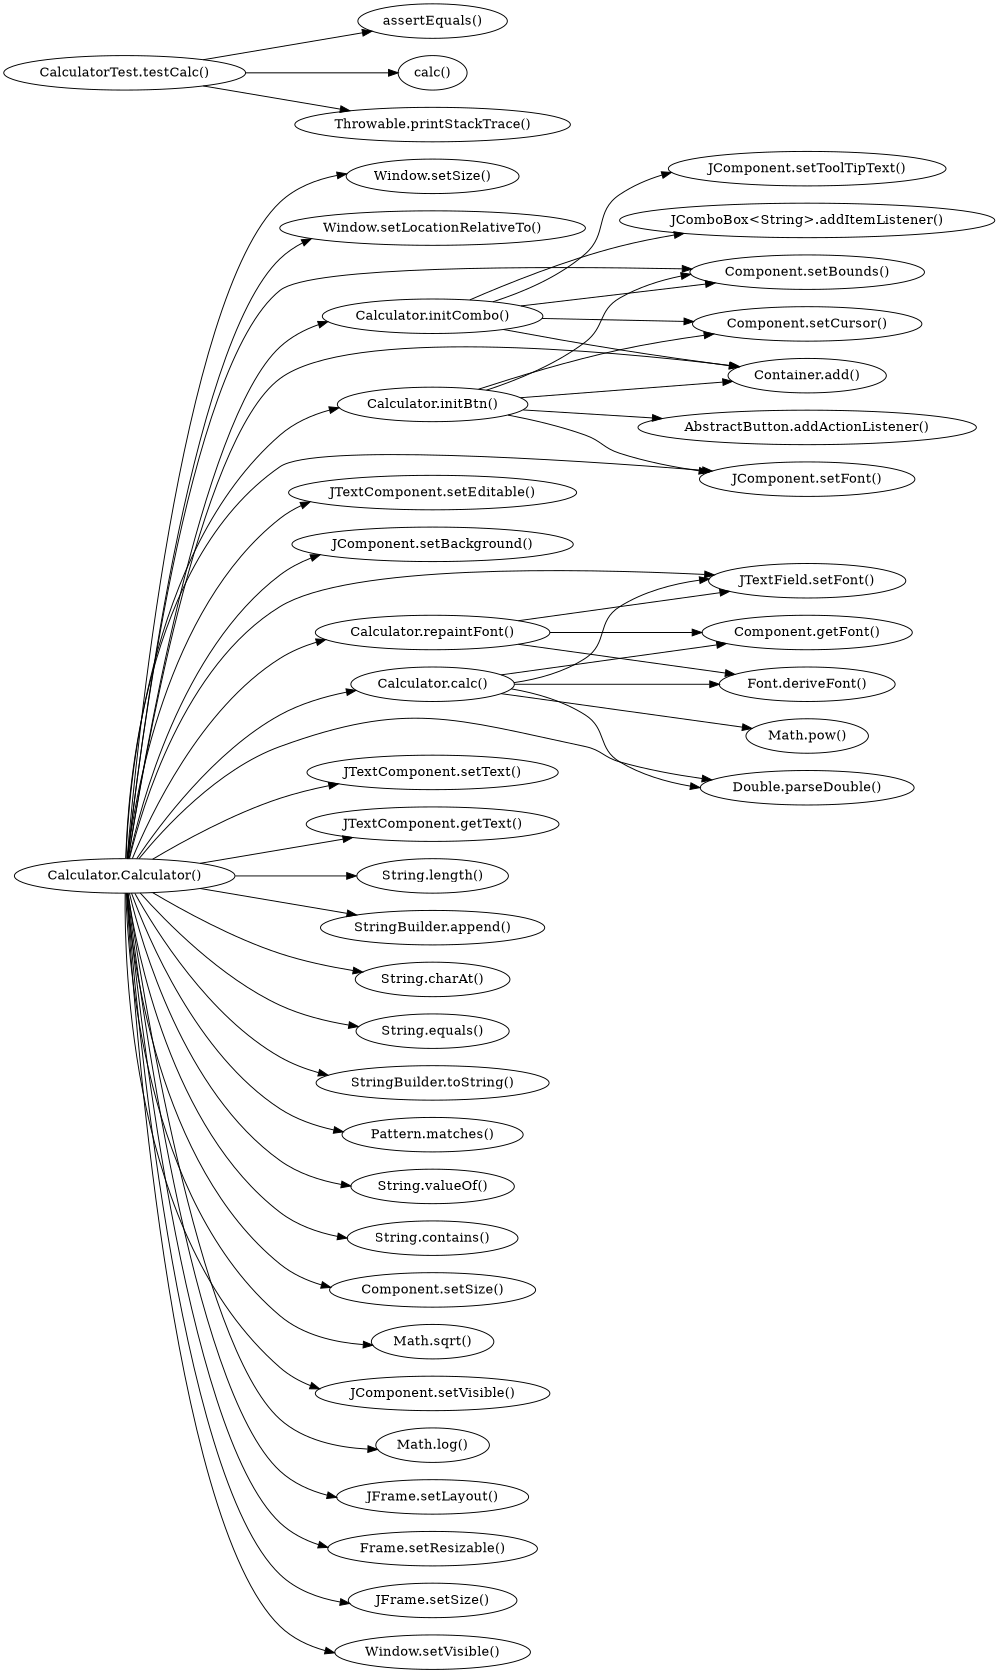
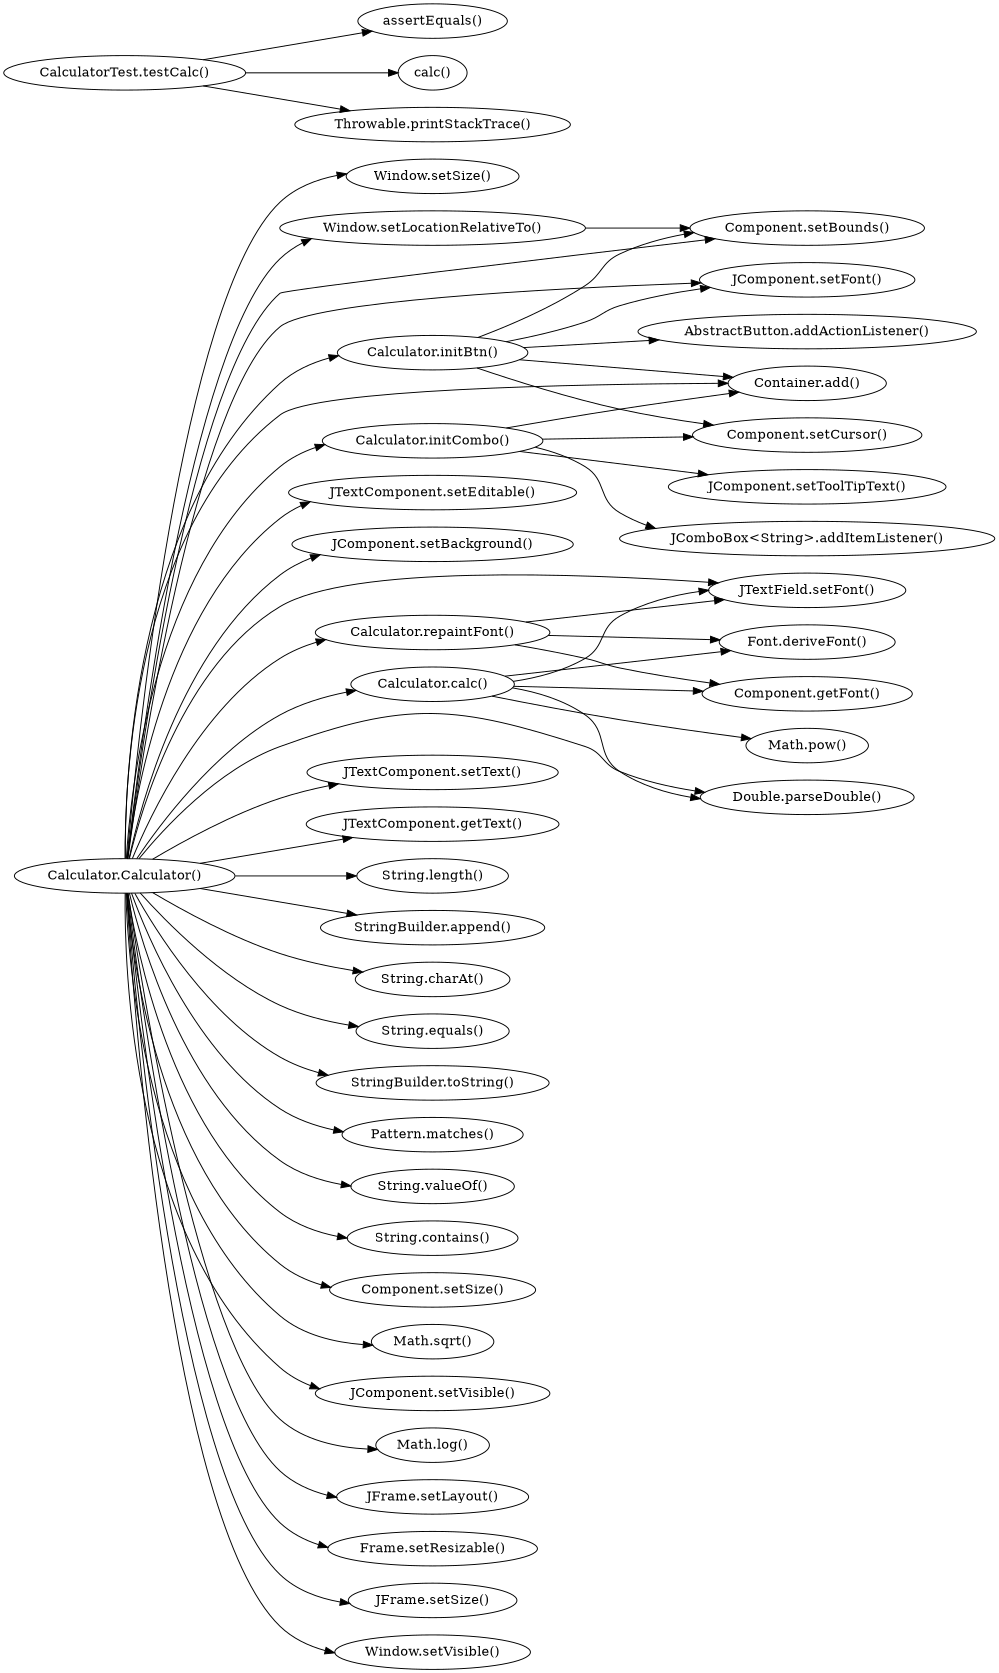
edge "Calculator.initCombo()" -> "Component.setBounds()": now "Window.setLocationRelativeTo()" -> "Component.setBounds()"
